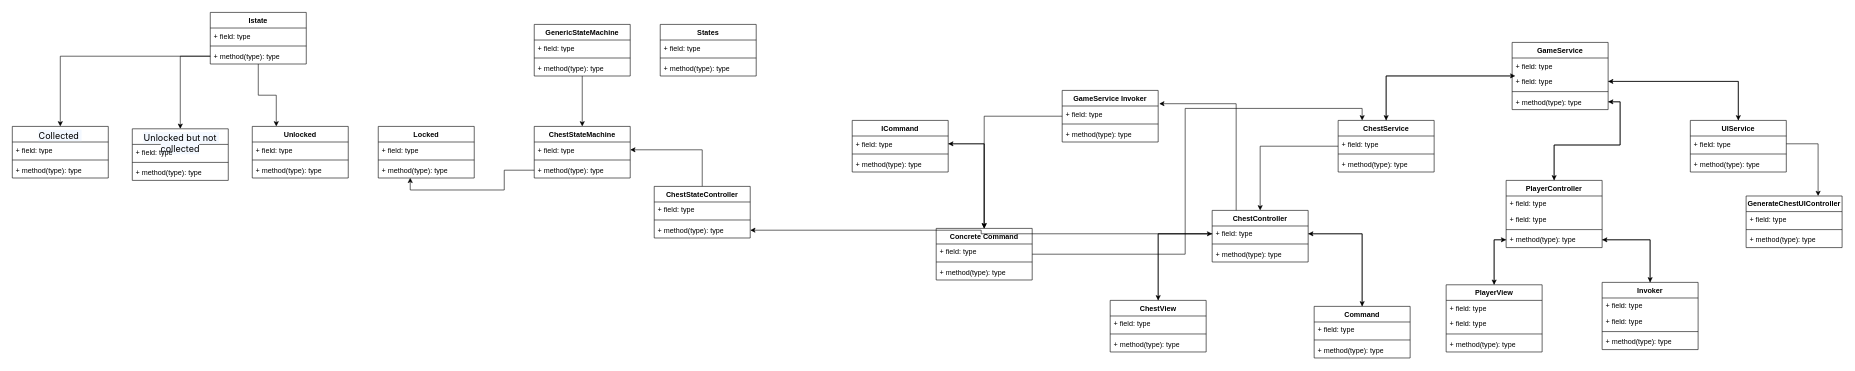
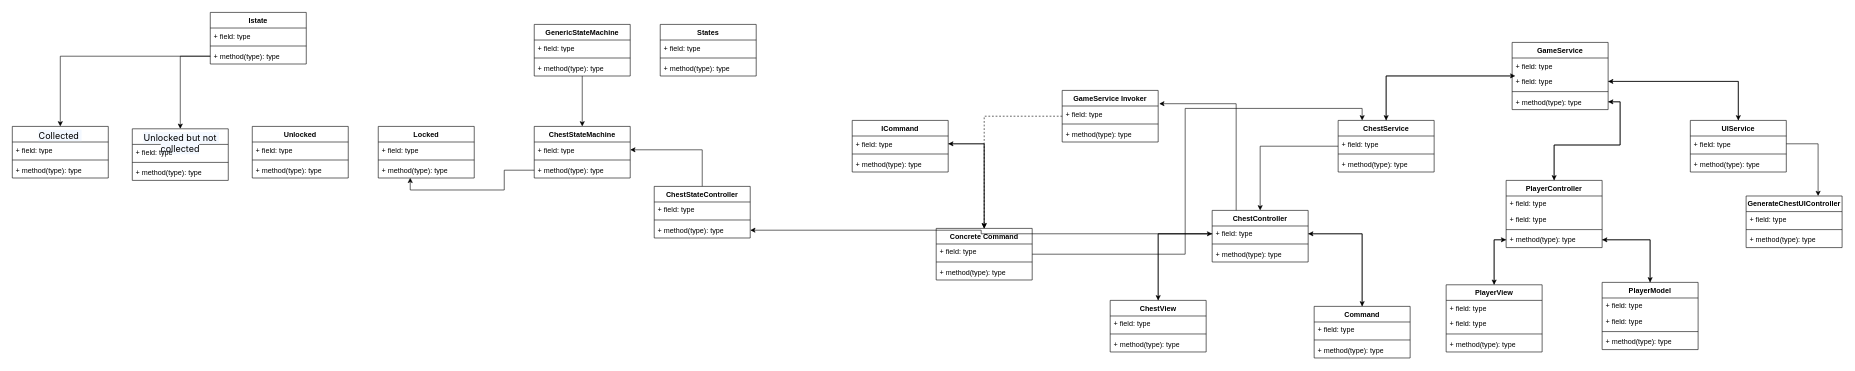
edge "Istate" -> "Unlocked": removed
edge "GameService Invoker" -> "Concrete Command": style solid -> dashed
node "Invoker": label "Invoker" -> "PlayerModel"
